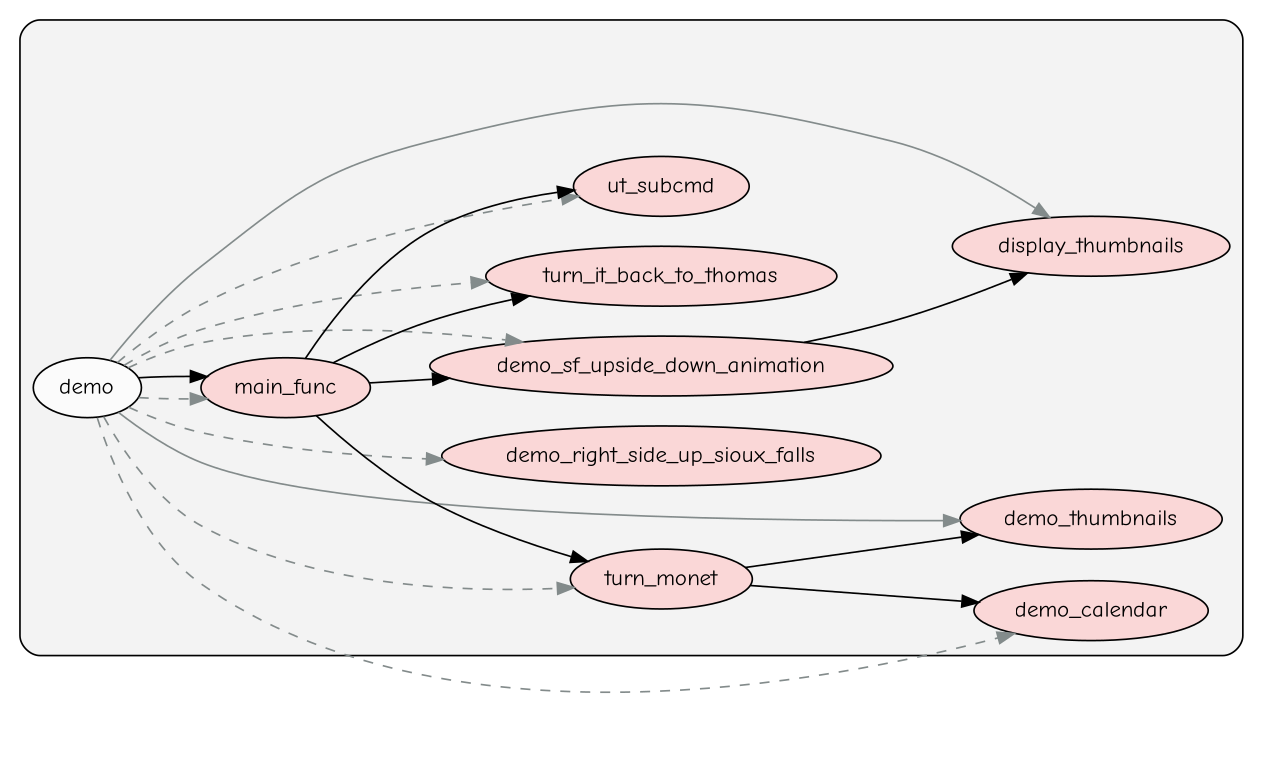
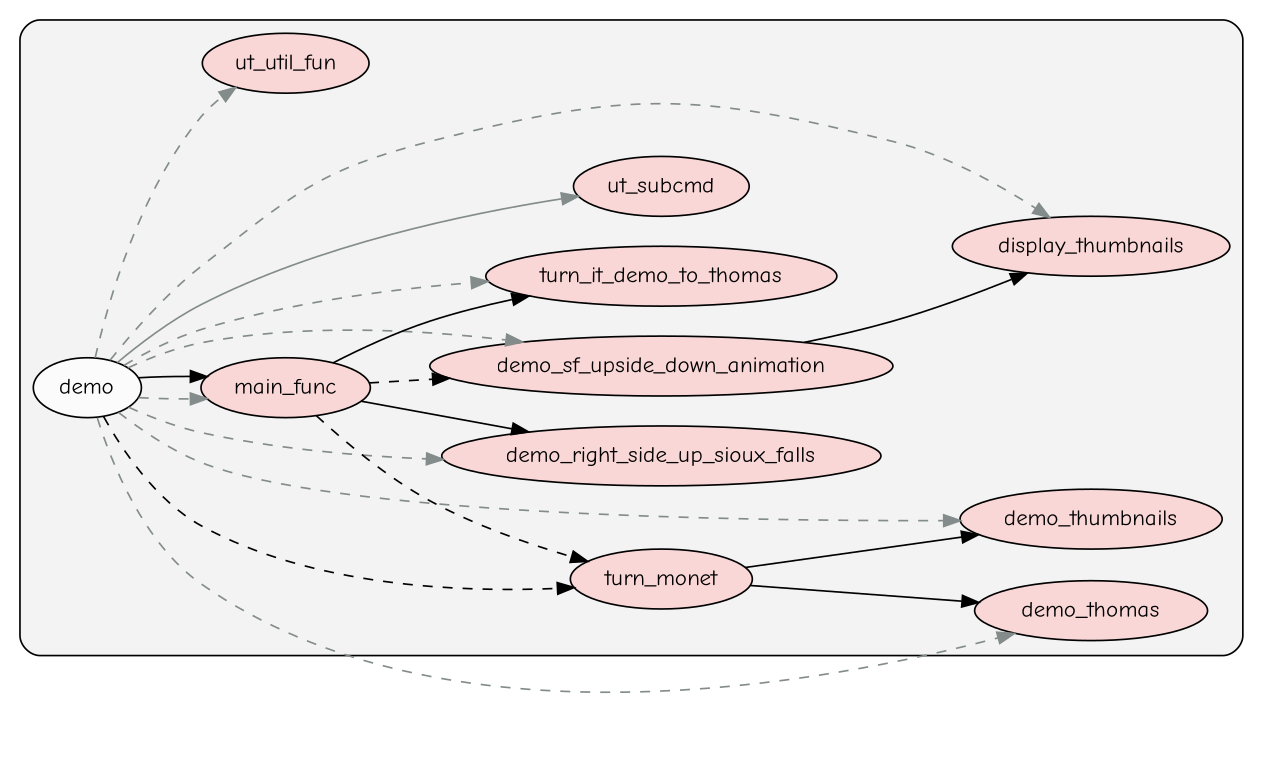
node "ut_util_fun": added
edge "demo" -> "display_thumbnails": style solid -> dashed
edge "main_func" -> "ut_subcmd": now "main_func" -> "demo_right_side_up_sioux_falls"
edge "demo" -> "ut_subcmd": style dashed -> solid
node "turn_it_back_to_thomas": label "turn_it_back_to_thomas" -> "turn_it_demo_to_thomas"
edge "main_func" -> "demo_sf_upside_down_animation": style solid -> dashed
edge "main_func" -> "turn_monet": style solid -> dashed
edge "demo" -> "demo_thumbnails": style solid -> dashed
edge "demo" -> "turn_monet": color #838b8b -> #000000
node "demo_calendar": label "demo_calendar" -> "demo_thomas"
